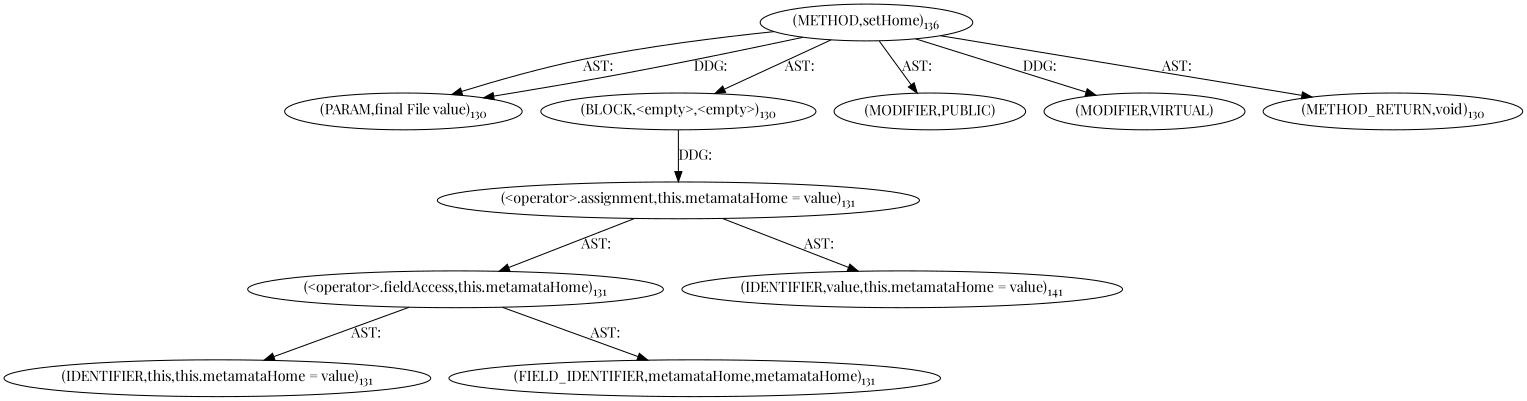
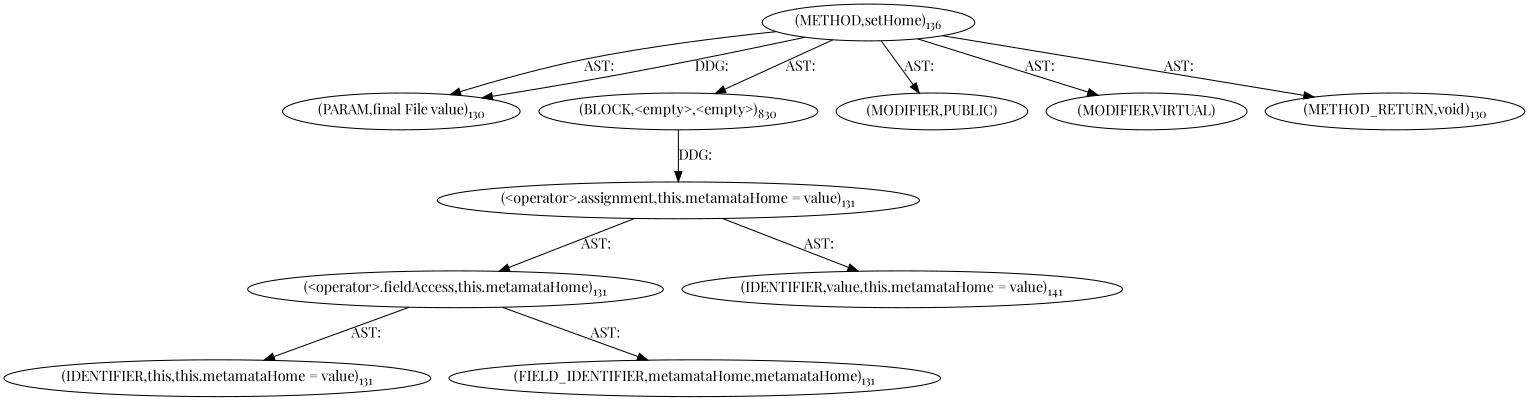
edge "(METHOD,setHome)" -> "(MODIFIER,VIRTUAL)": label "DDG: " -> "AST: "
node "(BLOCK,<empty>,<empty>)": text "130" -> "830"
